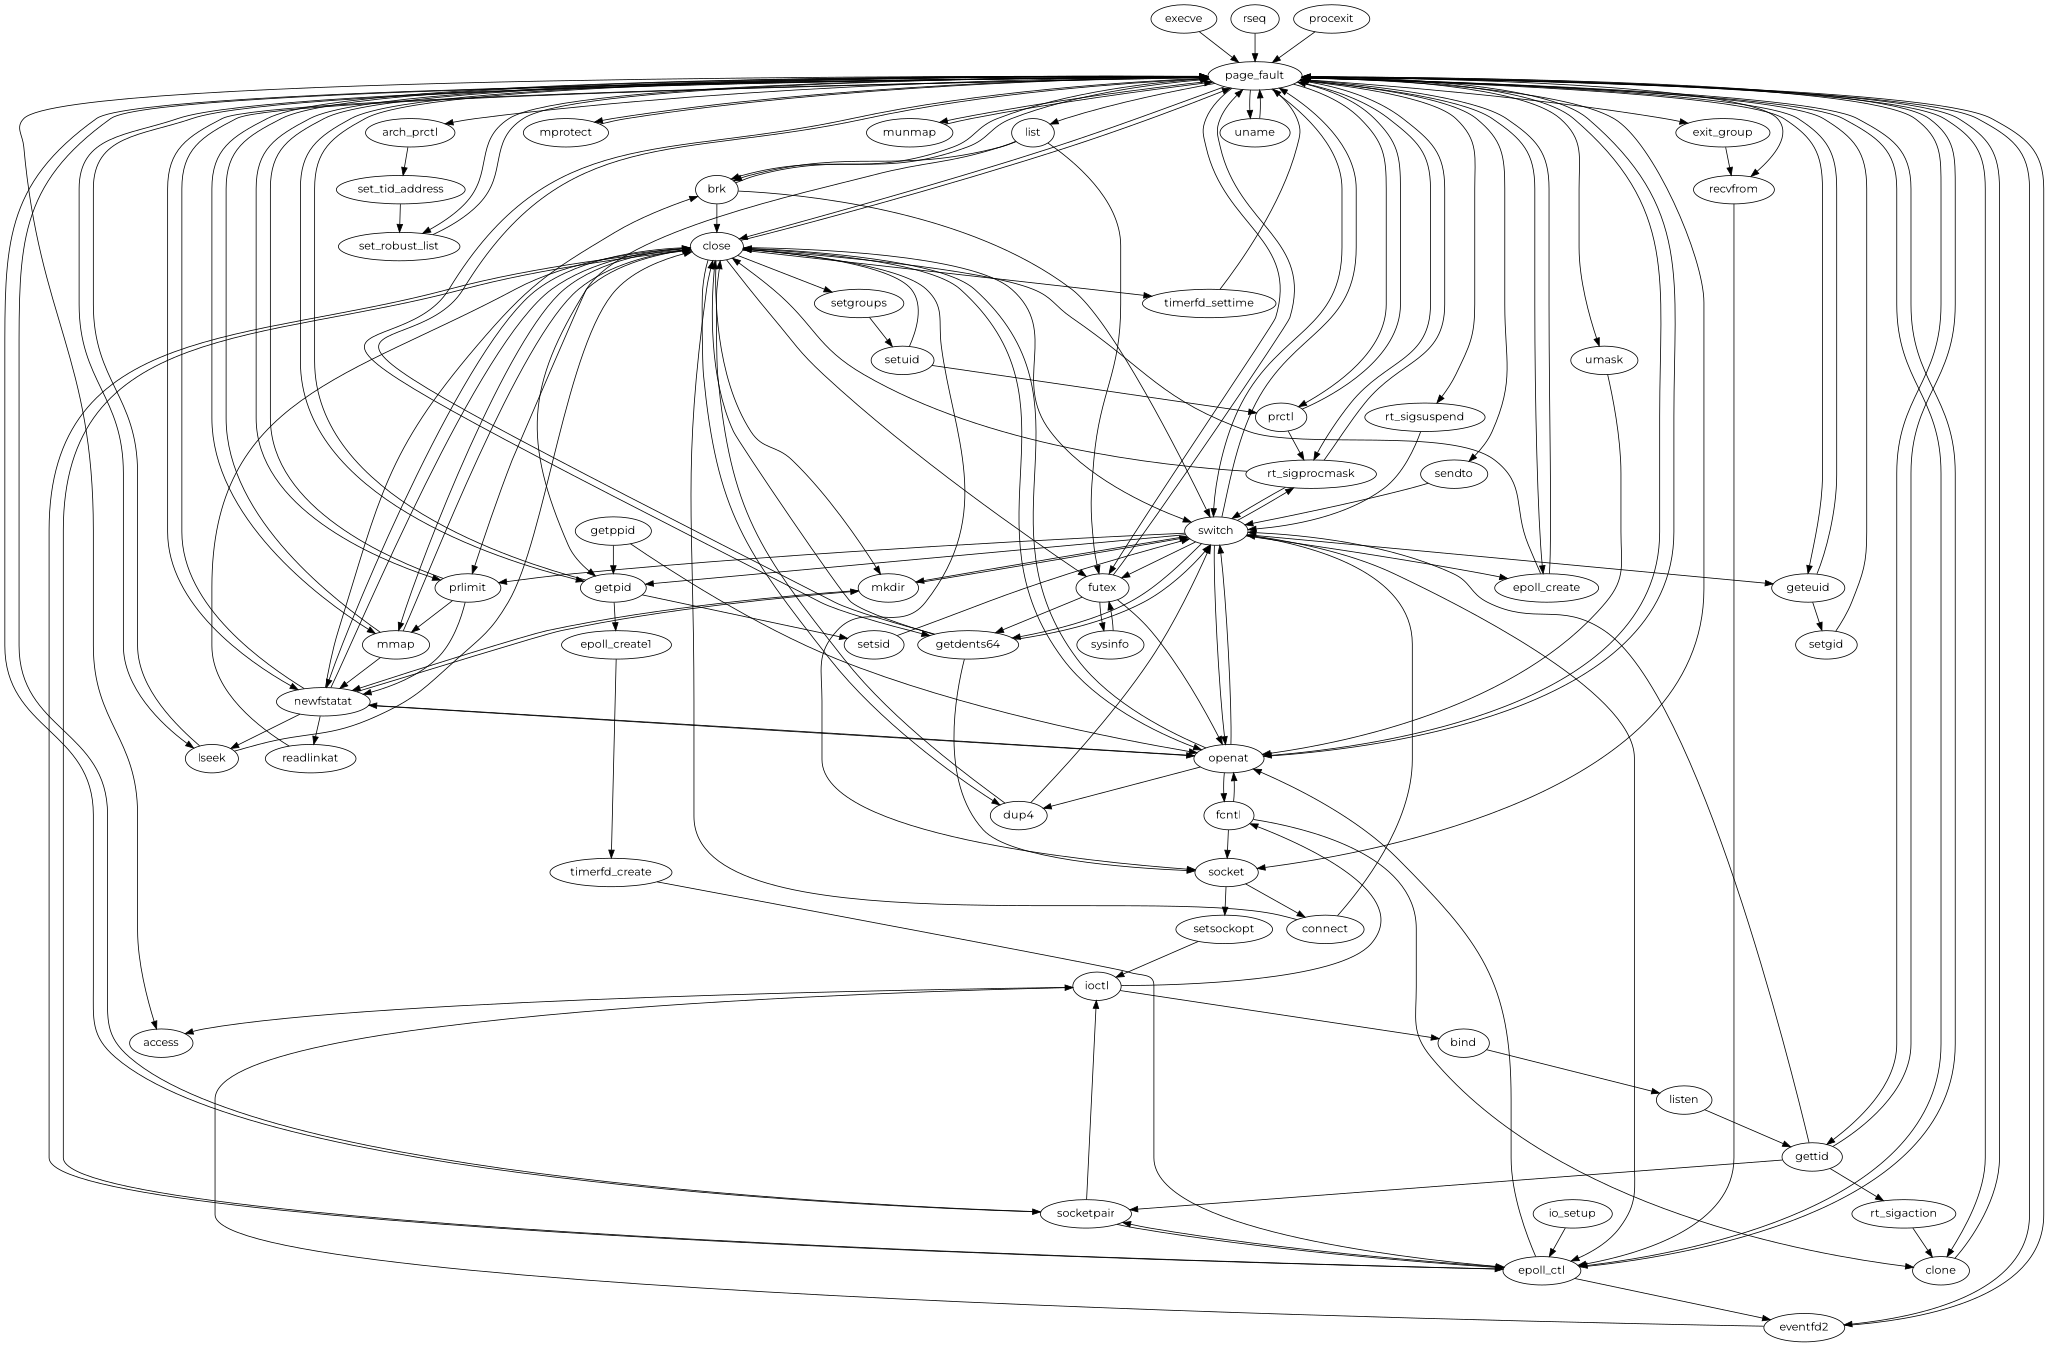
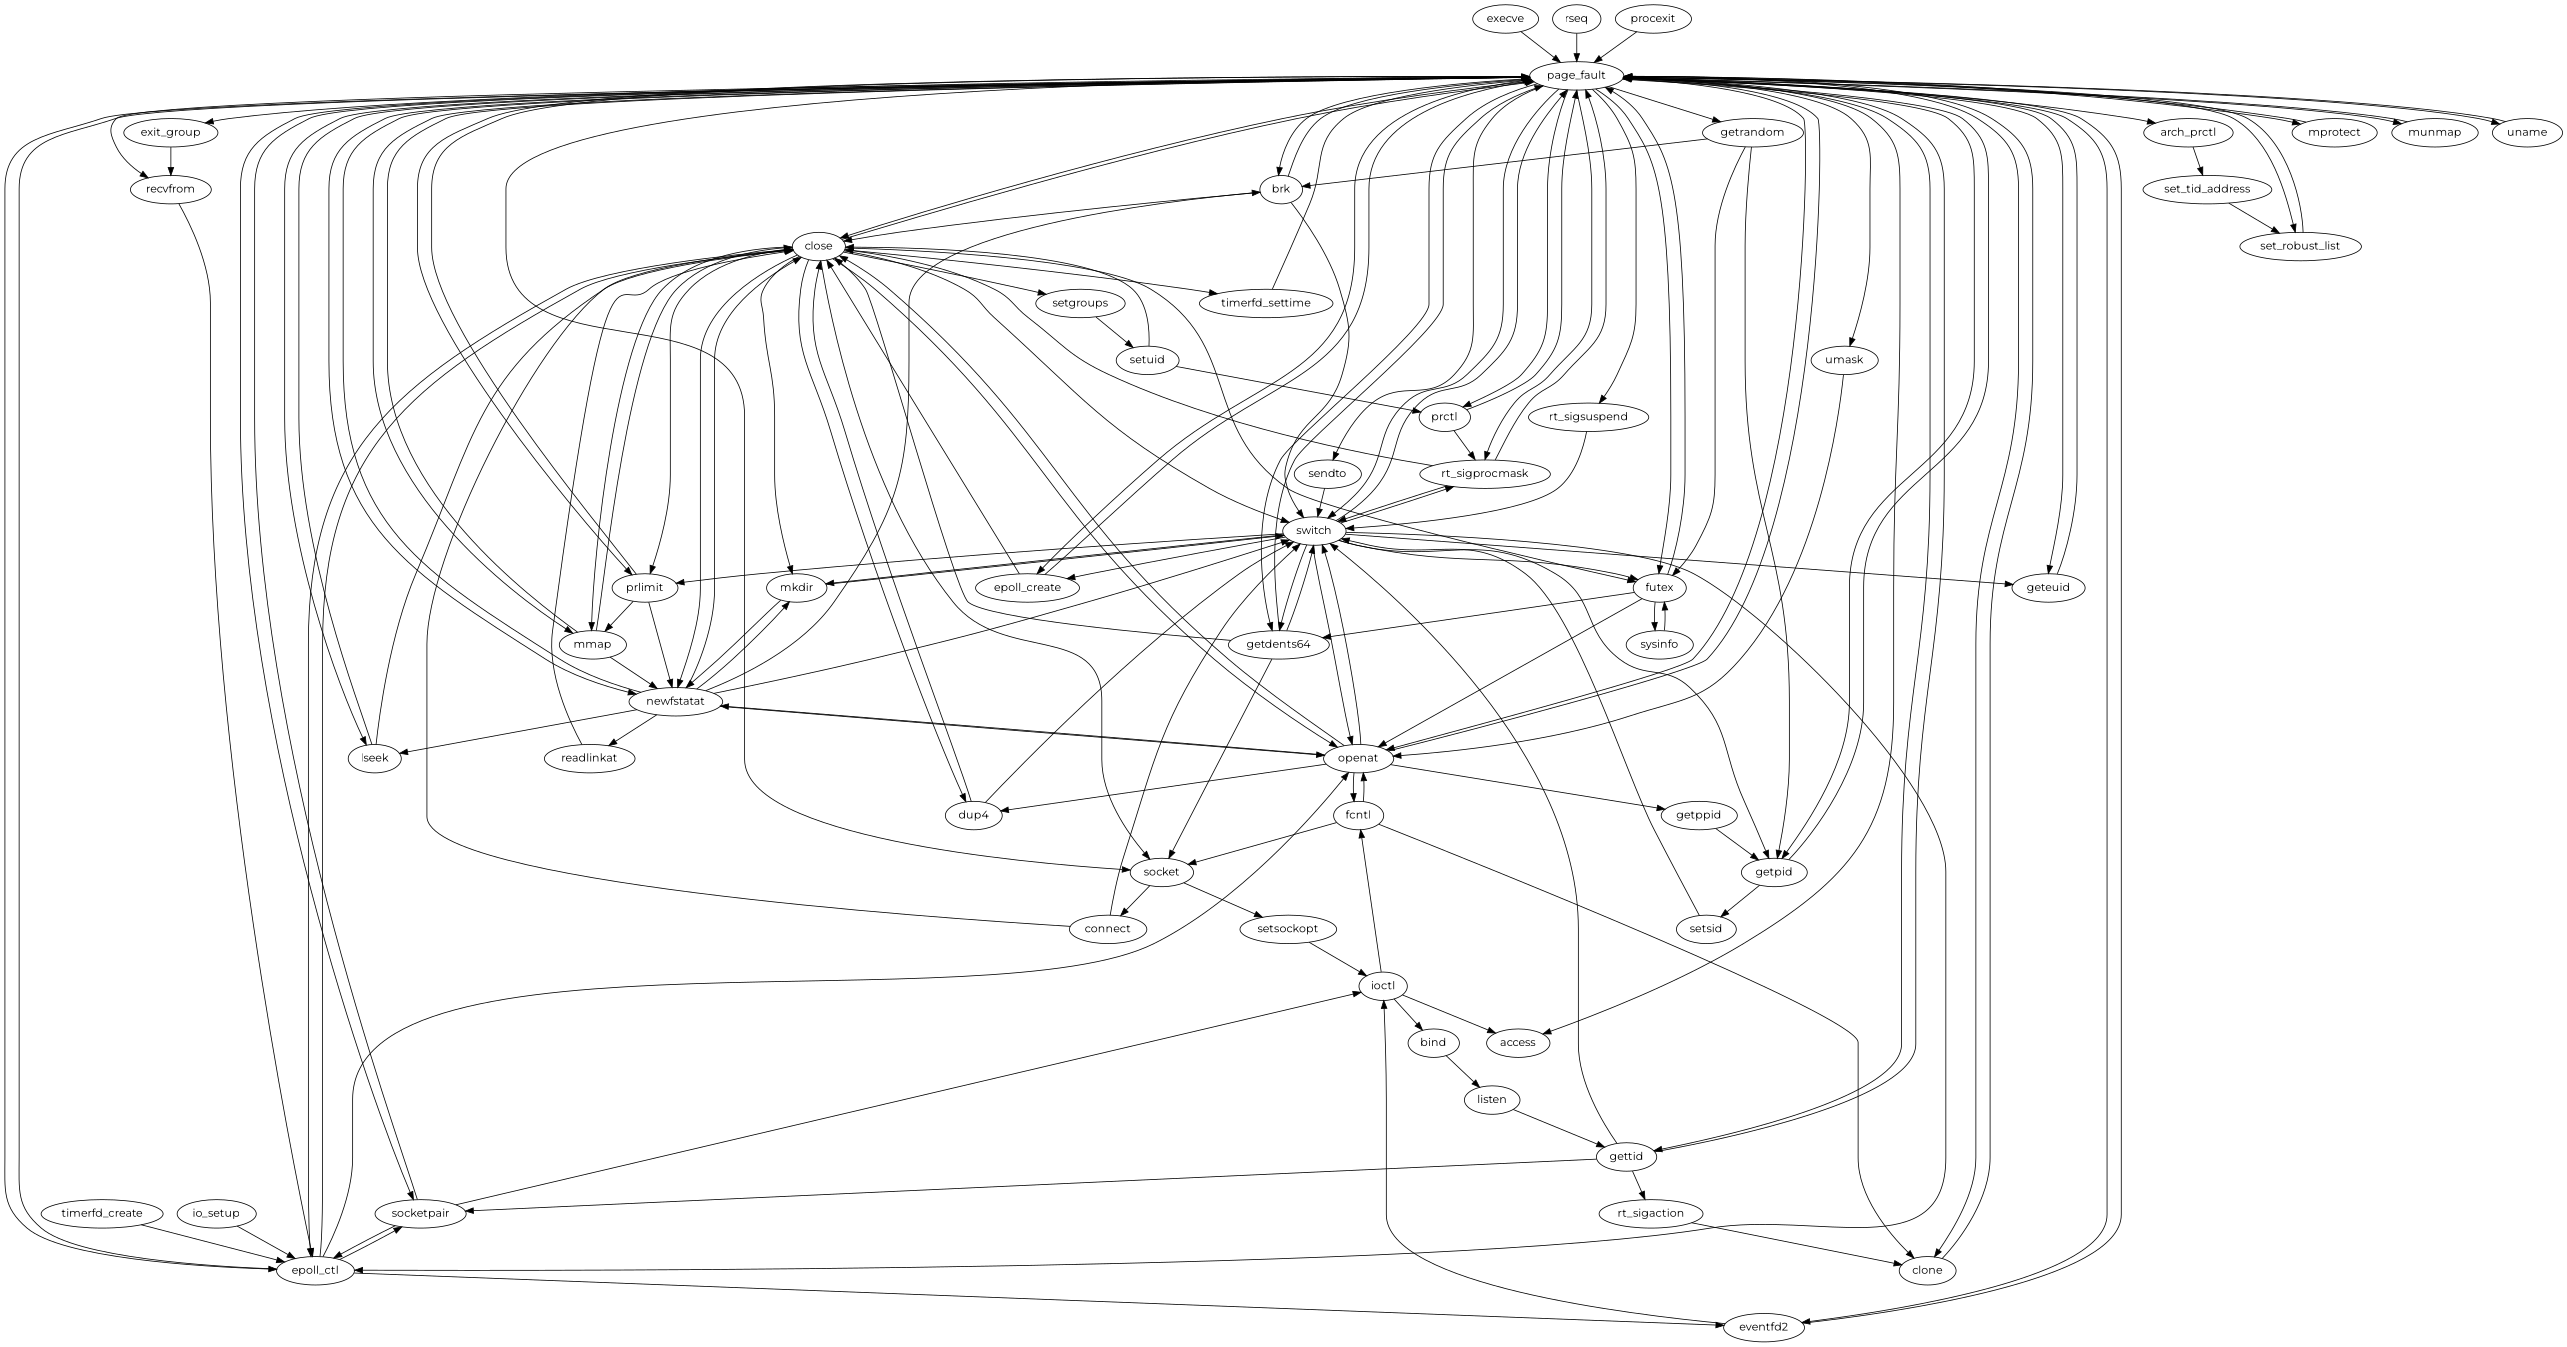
node "list": label "list" -> "getrandom"
edge "newfstatat" -> "switch": added
node "epoll_create1": removed
node "setgid": removed
edge "getppid" -> "openat": reversed
